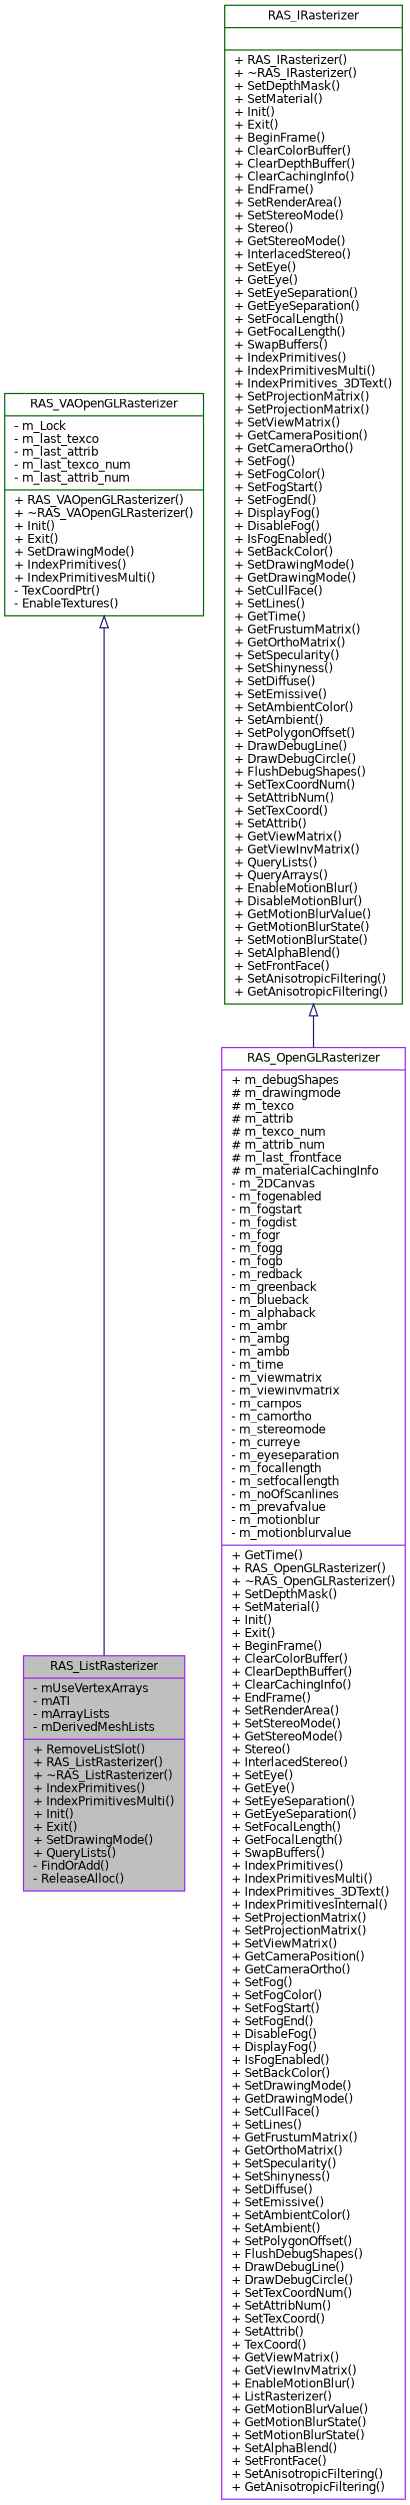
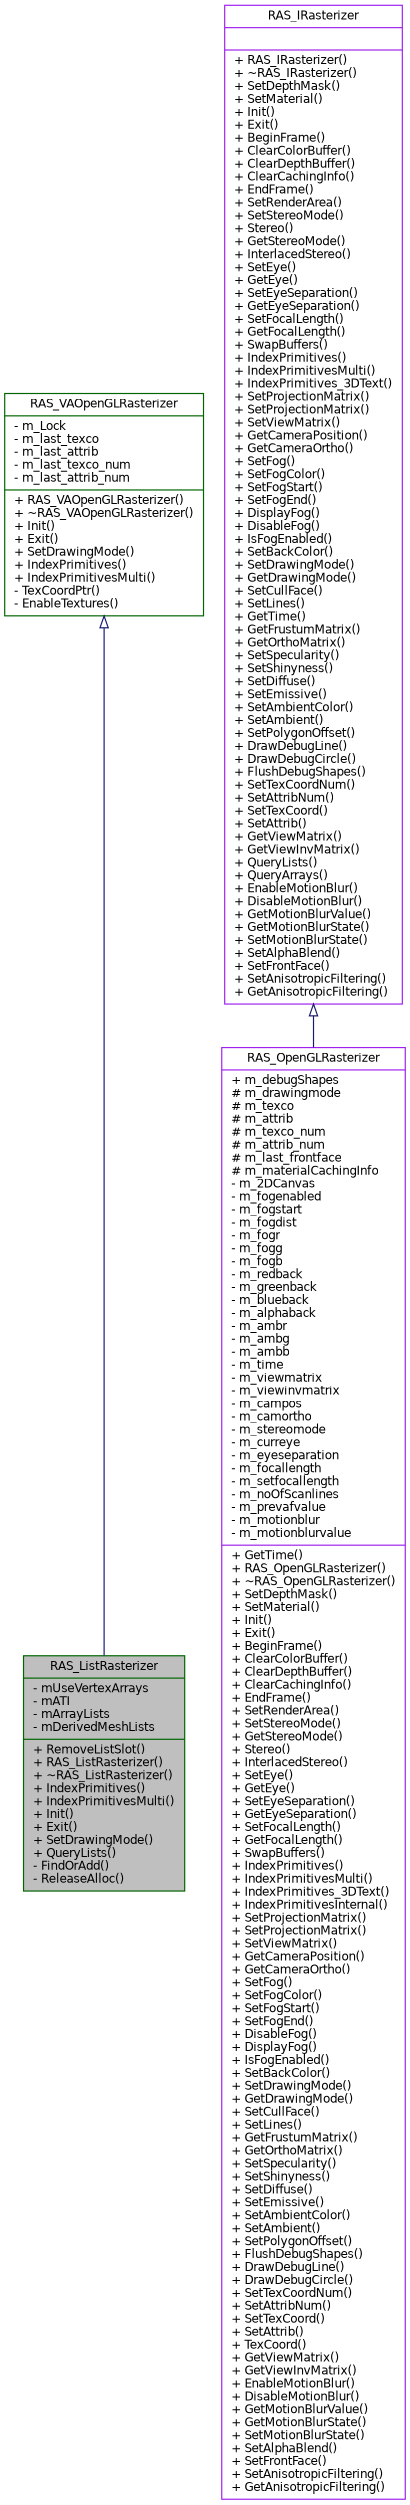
node "RAS_IRasterizer": color darkgreen -> purple
node "RAS_ListRasterizer": color purple -> darkgreen
node "RAS_OpenGLRasterizer": text "+ ListRasterizer()" -> "+ DisableMotionBlur()"
